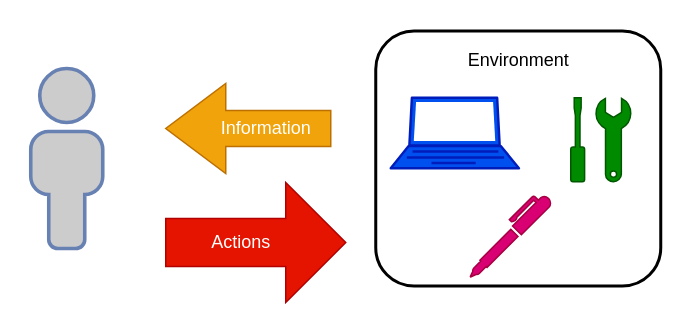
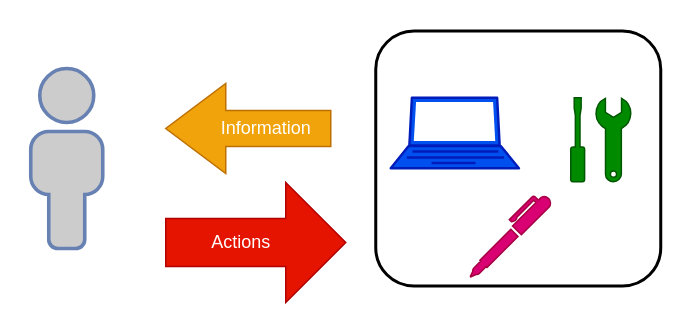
node "Environment": removed
